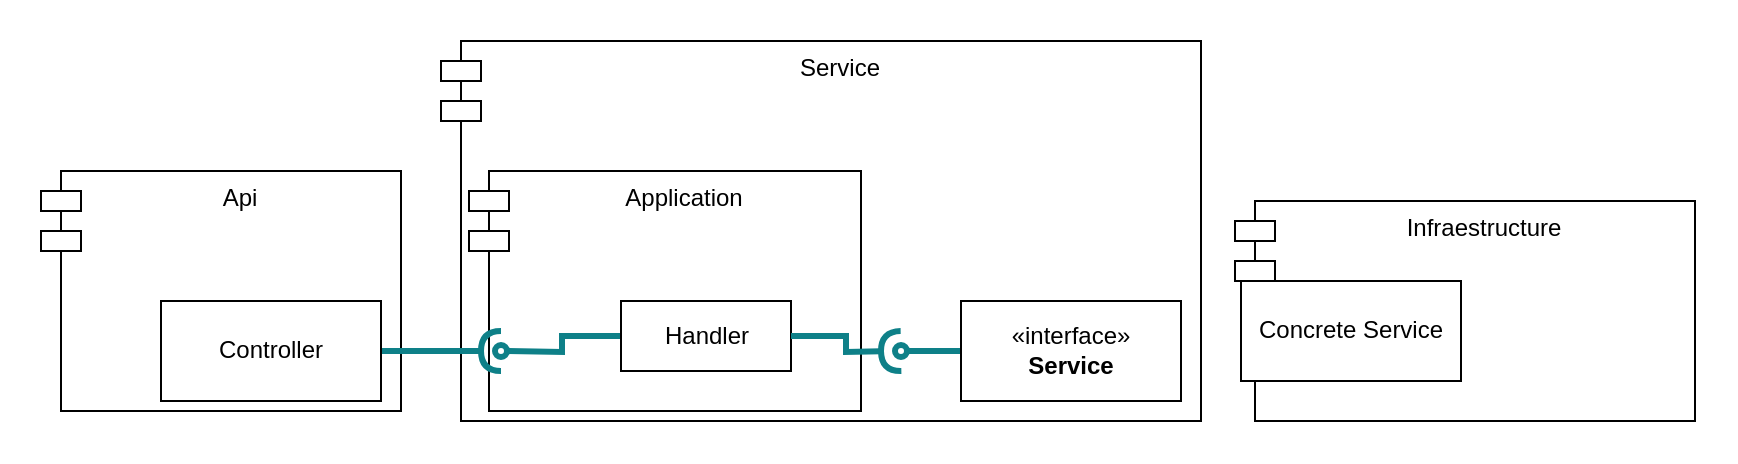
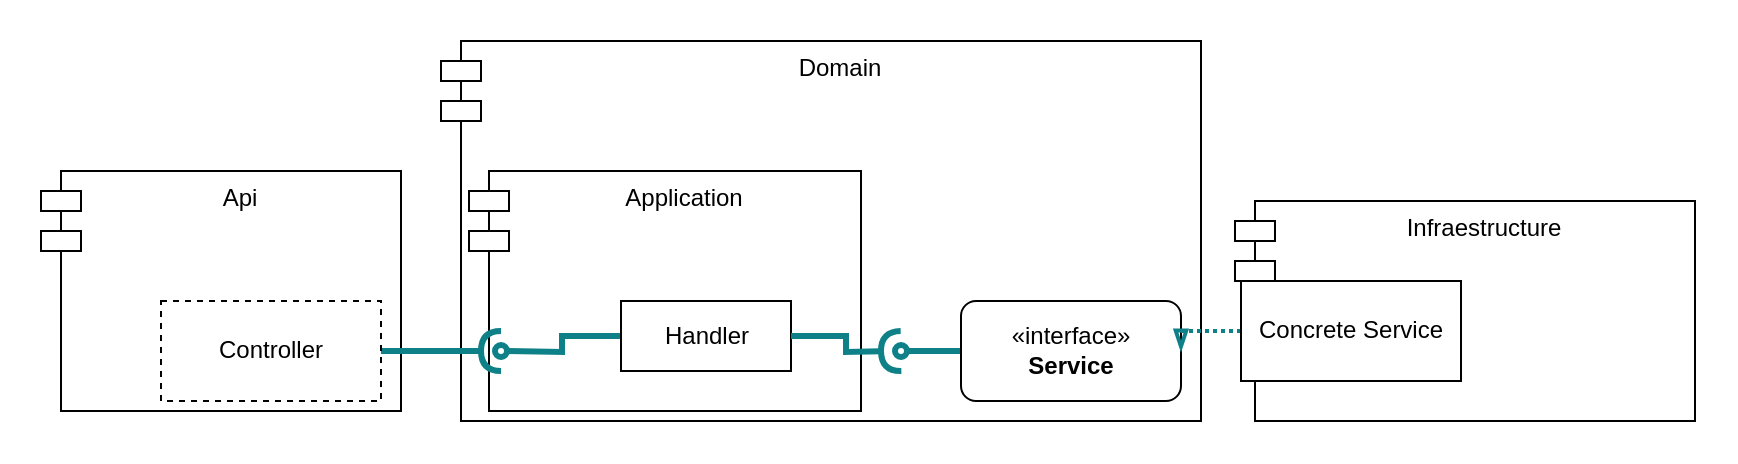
node "Service": label "Service" -> "Domain"
edge "Concrete Service" -> "«interface» Service": added
node "Controller": style solid -> dashed
node "«interface» Service": shape rectangle -> rounded rectangle
